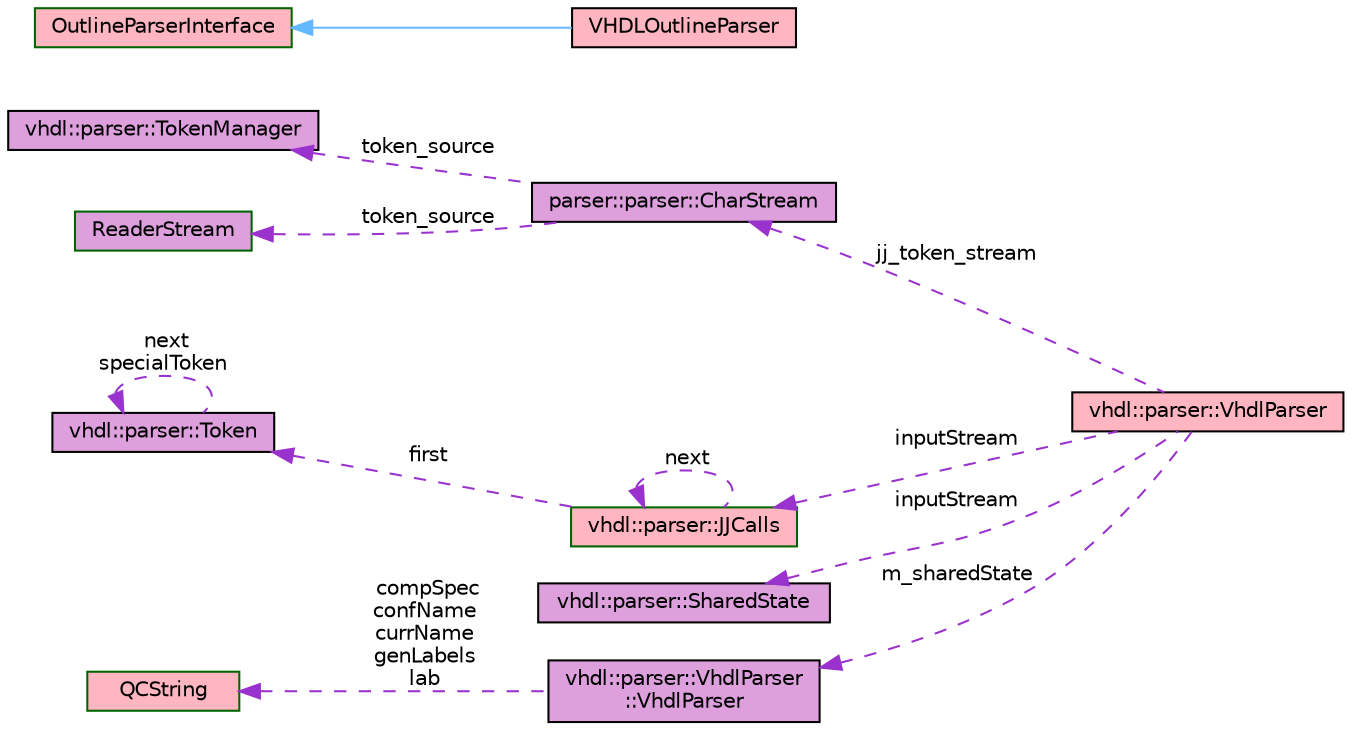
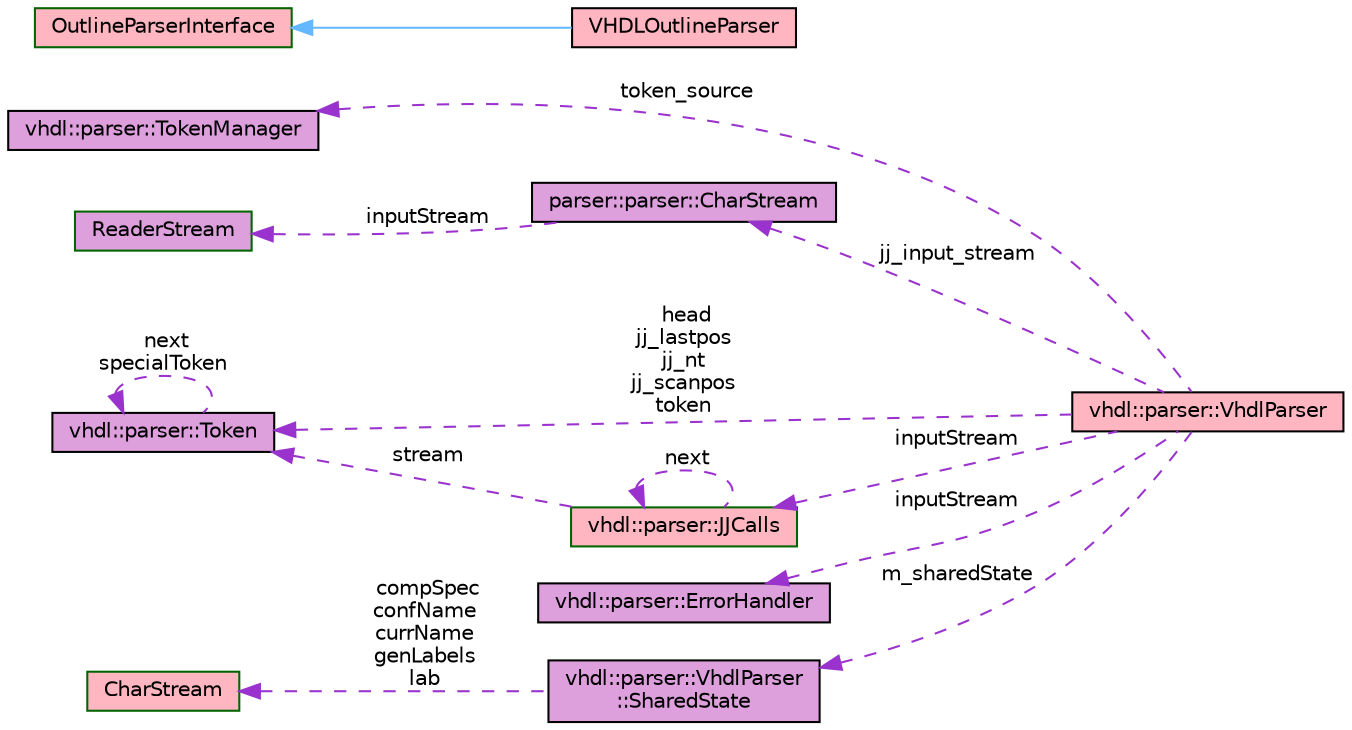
edge "parser::parser::CharStream" -> "vhdl::parser::TokenManager": now "vhdl::parser::VhdlParser" -> "vhdl::parser::TokenManager"
edge "parser::parser::CharStream" -> "ReaderStream": label " token_source" -> " inputStream"
edge "vhdl::parser::VhdlParser" -> "parser::parser::CharStream": label " jj_token_stream" -> " jj_input_stream"
edge "vhdl::parser::VhdlParser" -> "vhdl::parser::Token": added, label "head jj_lastpos jj_nt jj_scanpos token"
edge "vhdl::parser::JJCalls" -> "vhdl::parser::Token": label " first" -> " stream"
node "vhdl::parser::SharedState": label "vhdl::parser::SharedState" -> "vhdl::parser::ErrorHandler"
node "QCString": label "QCString" -> "CharStream"
node "vhdl::parser::VhdlParser ::VhdlParser": label "vhdl::parser::VhdlParser ::VhdlParser" -> "vhdl::parser::VhdlParser ::SharedState"
